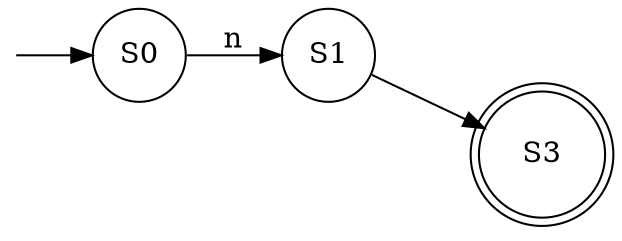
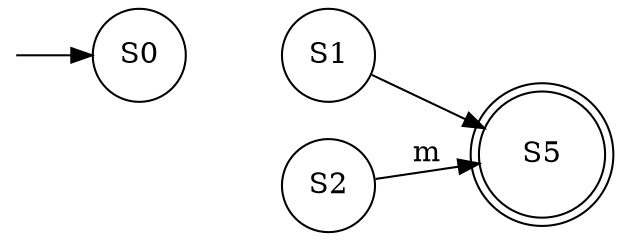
edge "S0" -> "S1": removed, label "n"
node "S3": label "S3" -> "S5"
node "S2": added
